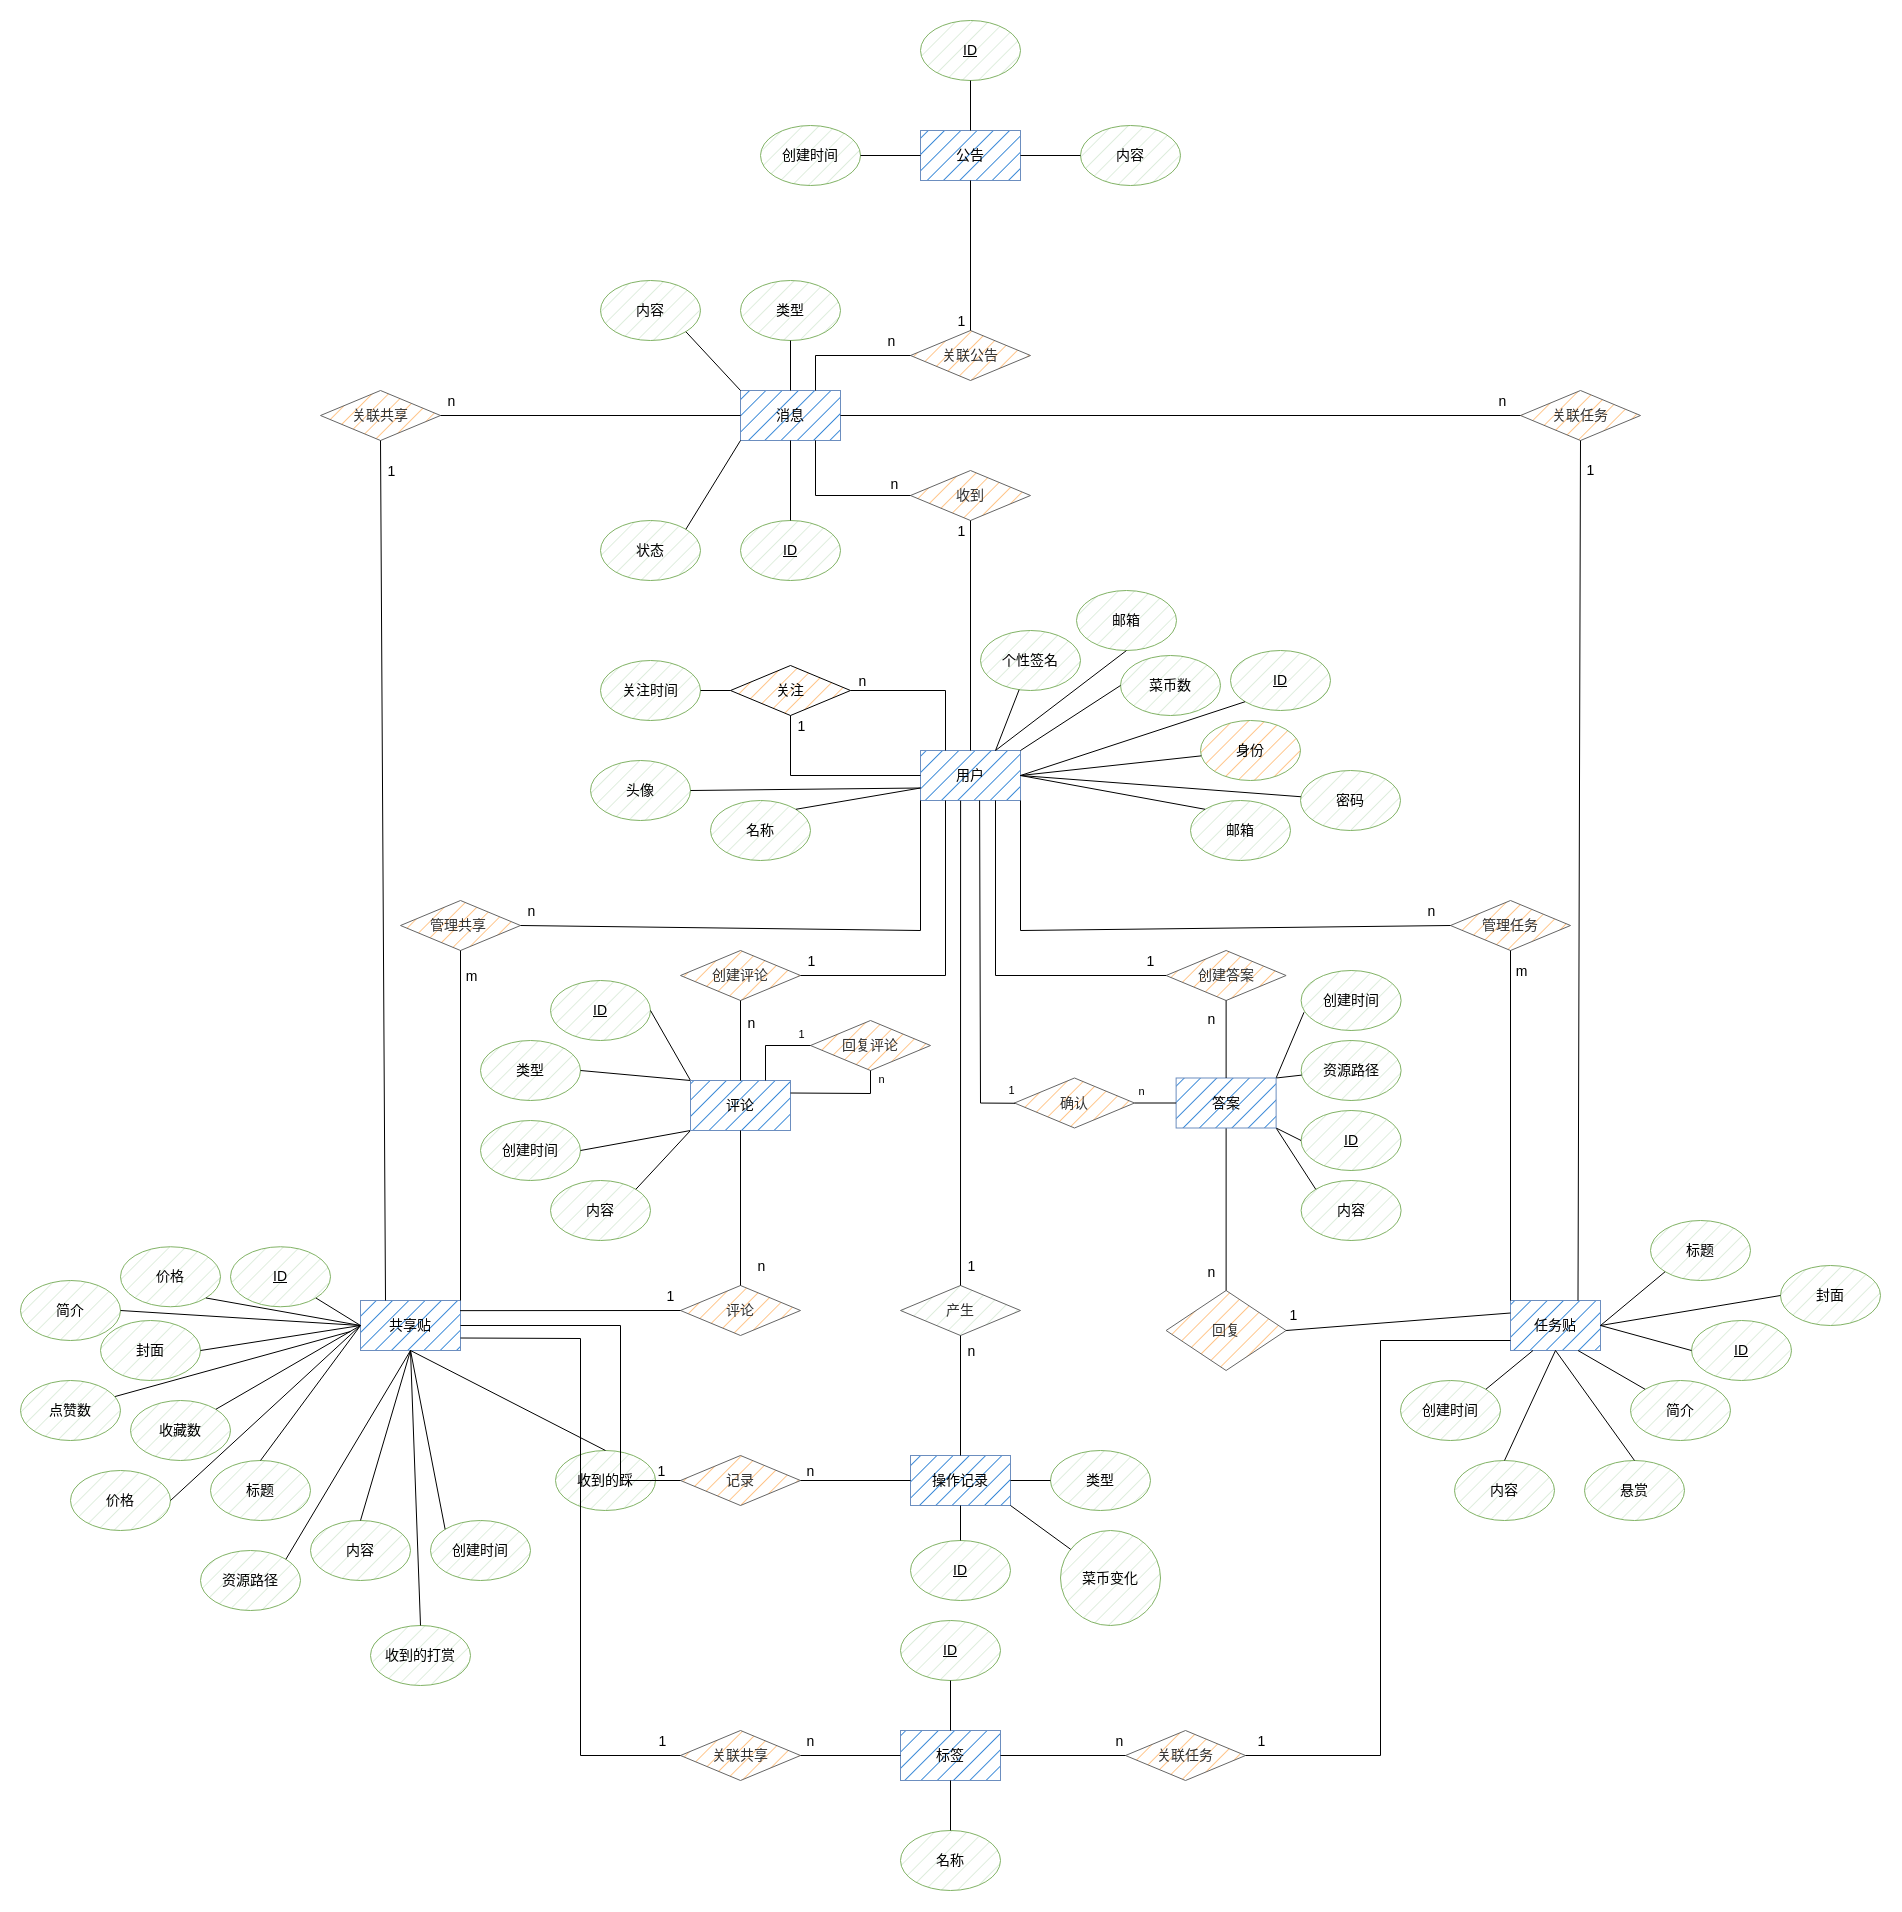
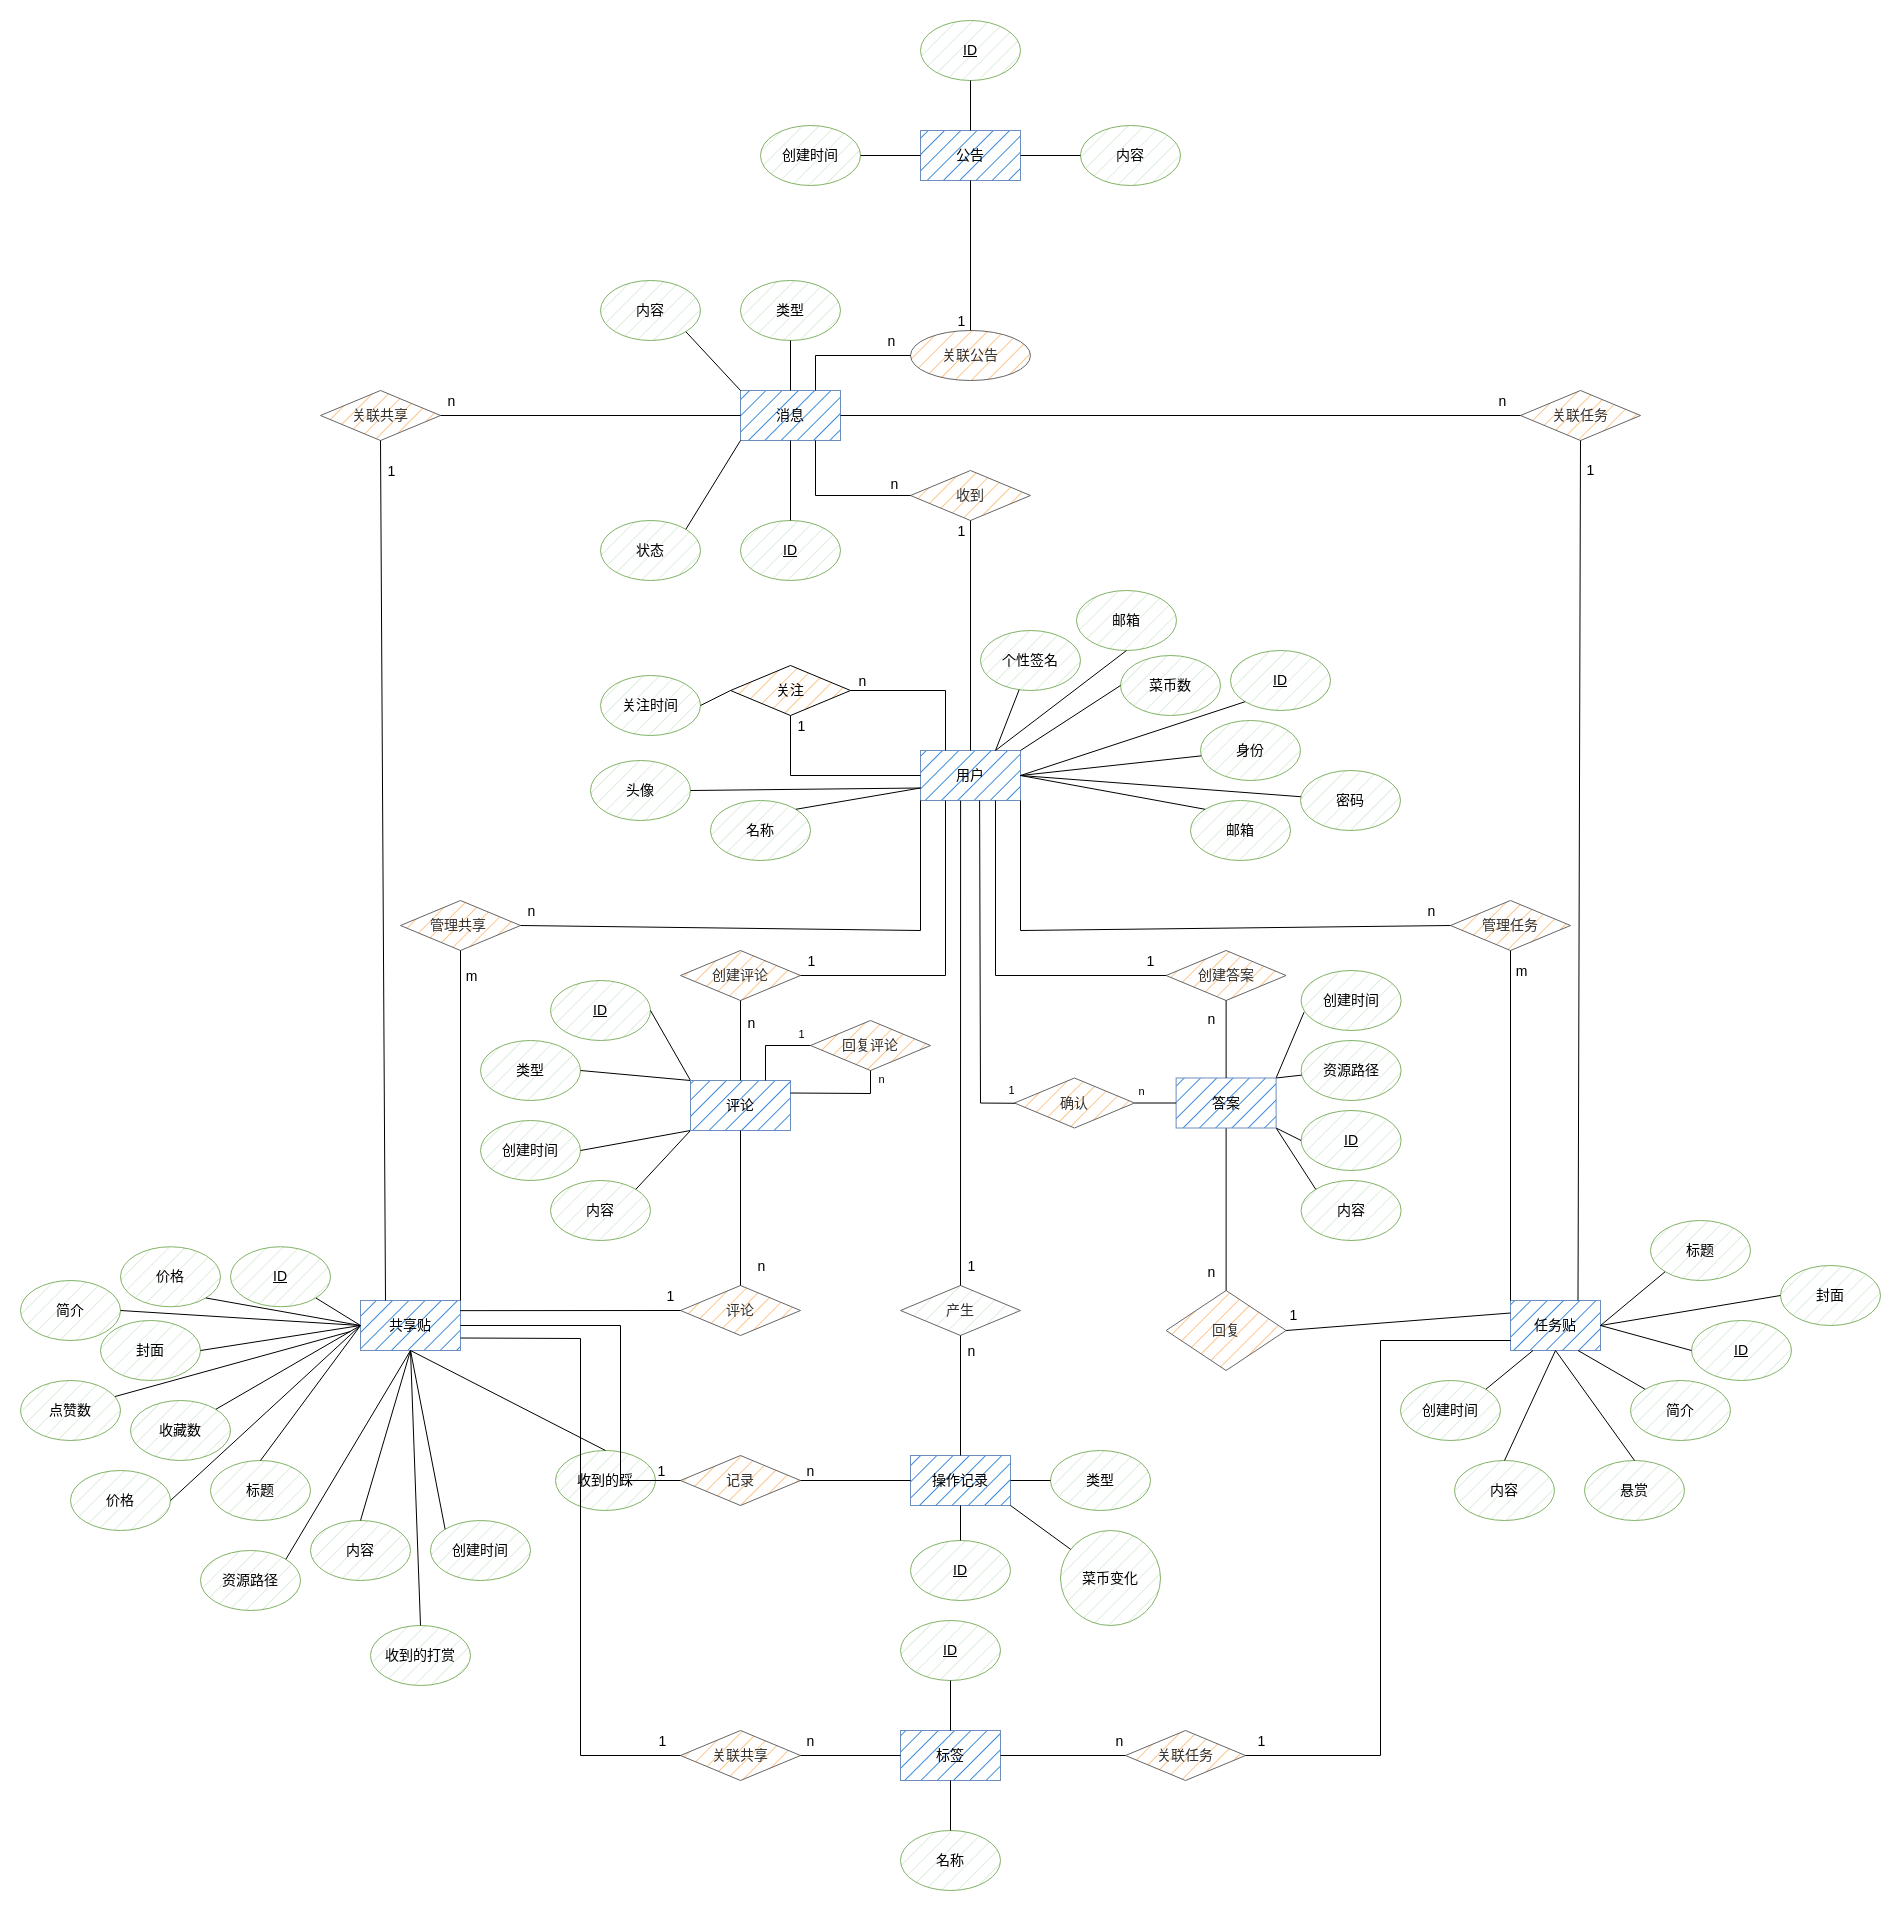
node "关联公告": shape diamond -> ellipse
node "关注时间": moved (651, 691) -> (651, 706)
node "身份": fillcolor #ffb366 -> #d5e8d4
